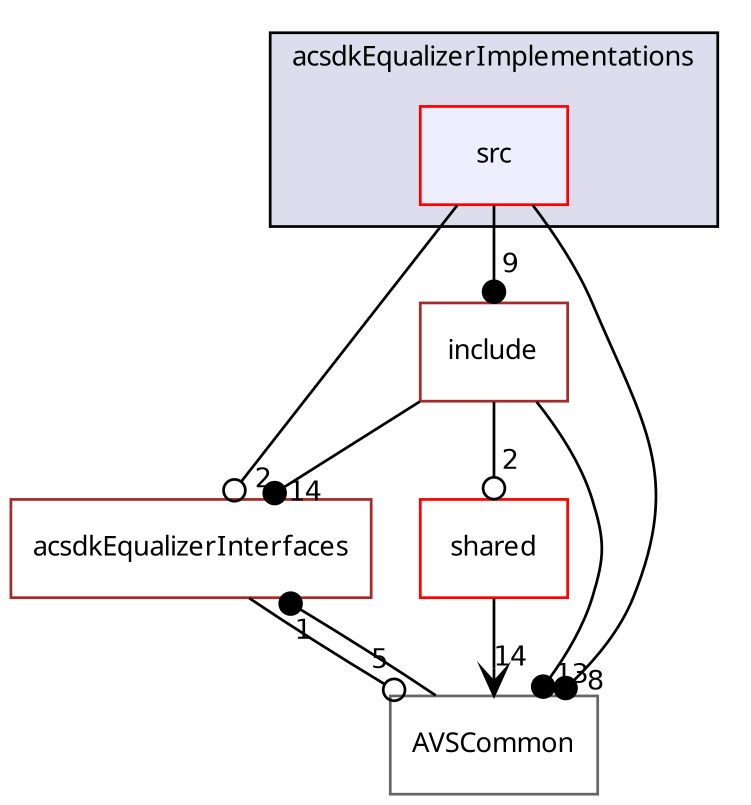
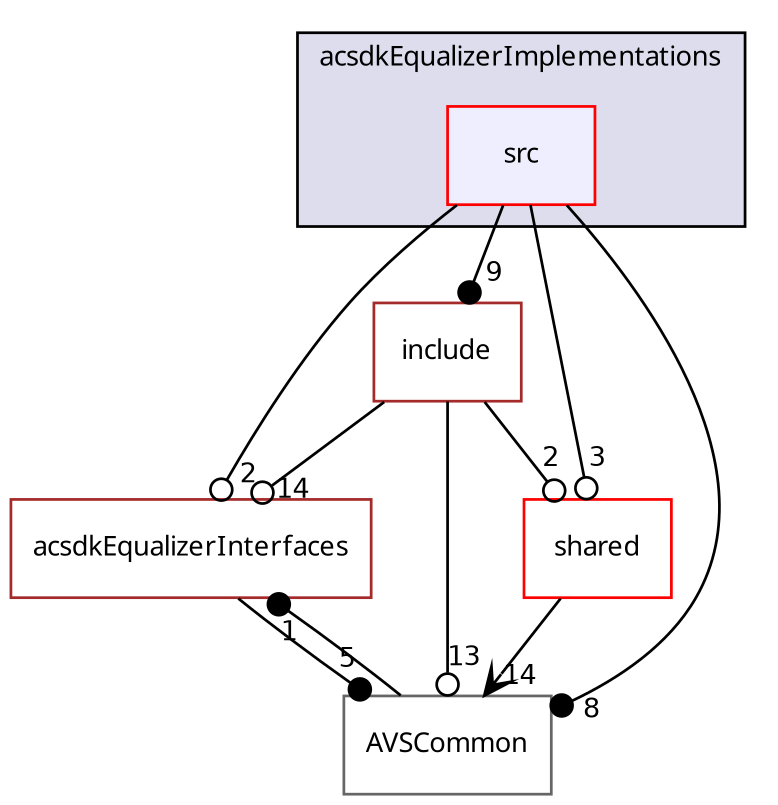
edge "src" -> "shared": added
edge "include" -> "acsdkEqualizerInterfaces": arrowhead dot -> odot
edge "include" -> "AVSCommon": arrowhead dot -> odot
edge "acsdkEqualizerInterfaces" -> "AVSCommon": arrowhead odot -> dot
